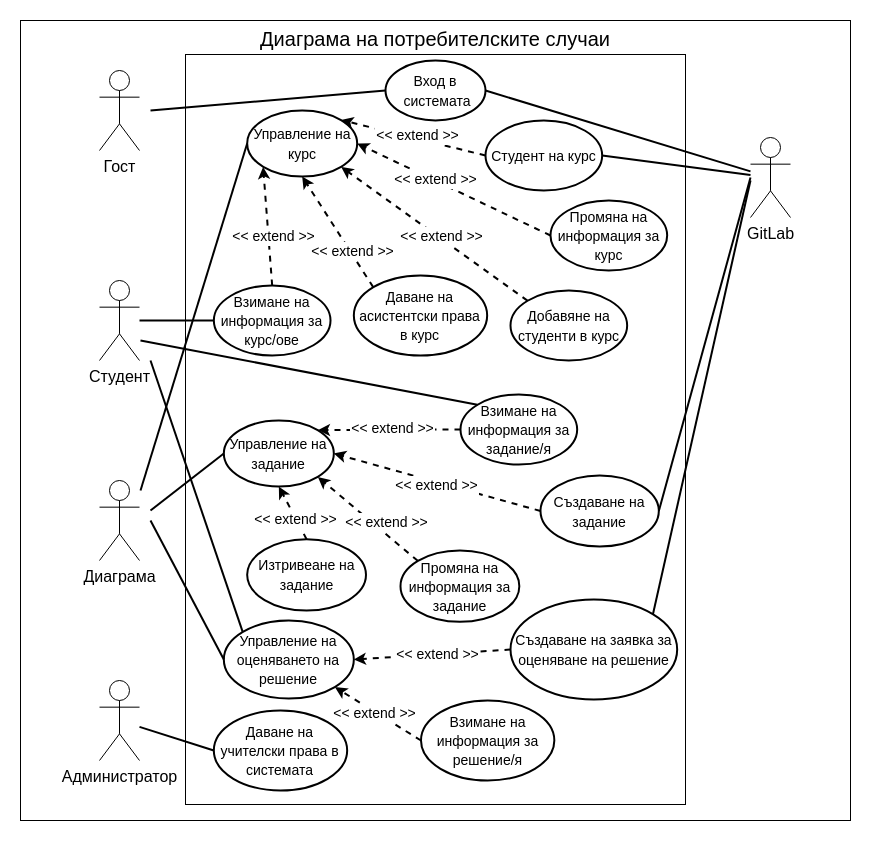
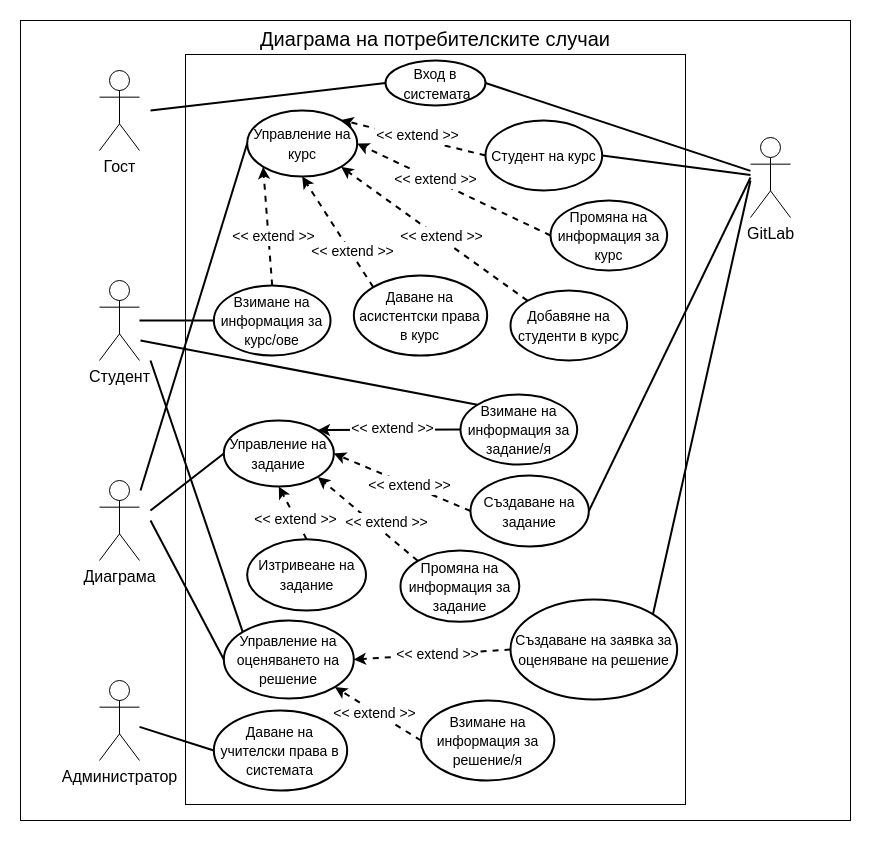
node "Вход в системата": size 100x60 -> 100x45
edge "Взимане на информация за задание/я" -> "Управление на задание": style dashed -> solid
node "Създаване на задание": moved (600, 511) -> (530, 511)
